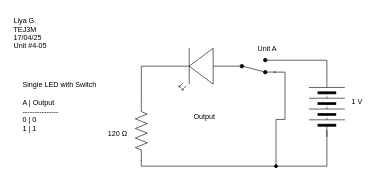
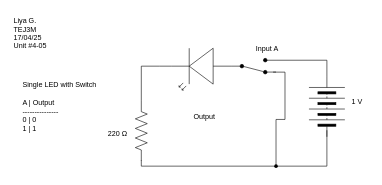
node "Unit A": label "Unit A" -> "Input A"
node "120 Ω": label "120 Ω" -> "220 Ω"
